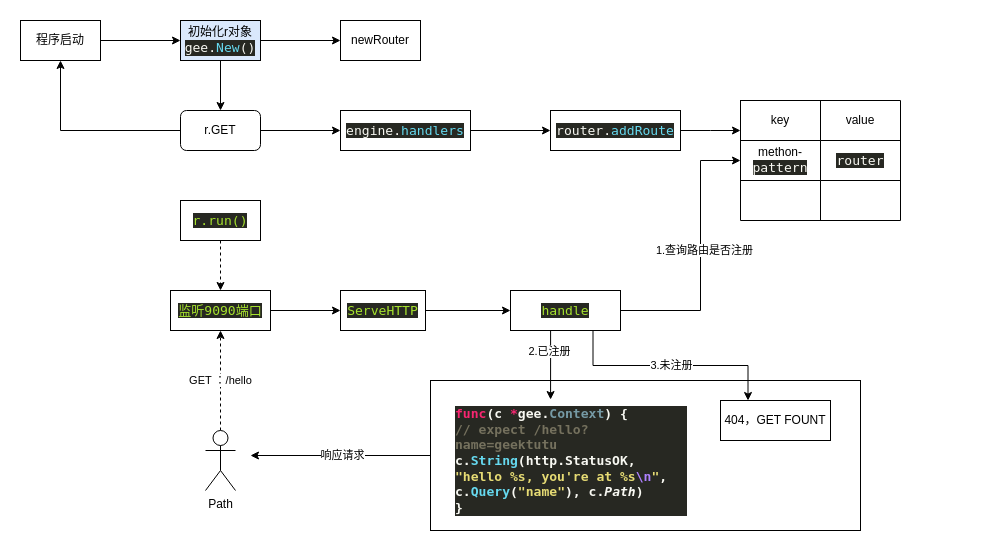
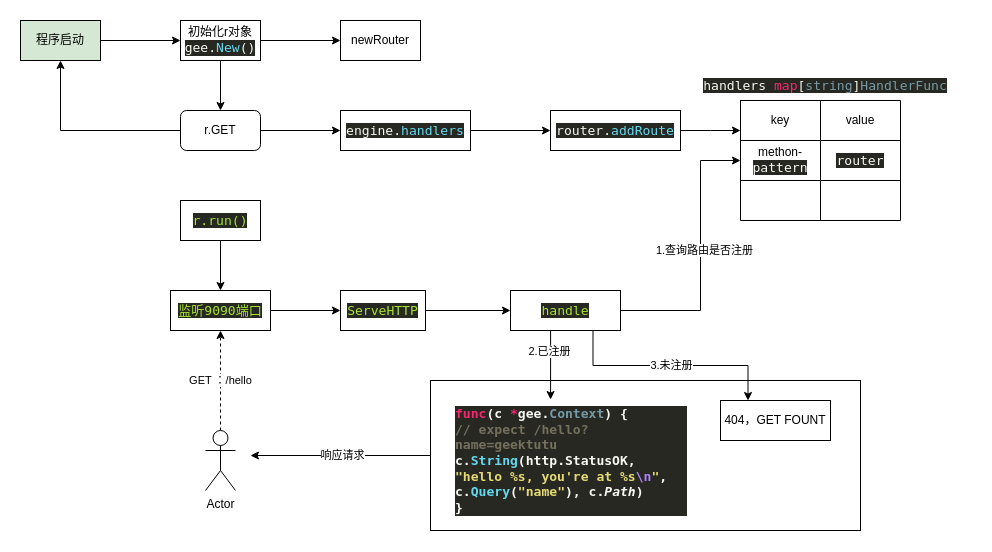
node "程序启动": fillcolor #ffffff -> #d5e8d4
node "初始化r对象 gee.New()": fillcolor #dae8fc -> #ffffff
node "handlers map[string]HandlerFunc": added
edge "r.run()" -> "监听9090端口": style dashed -> solid
node "Path": label "Path" -> "Actor"
